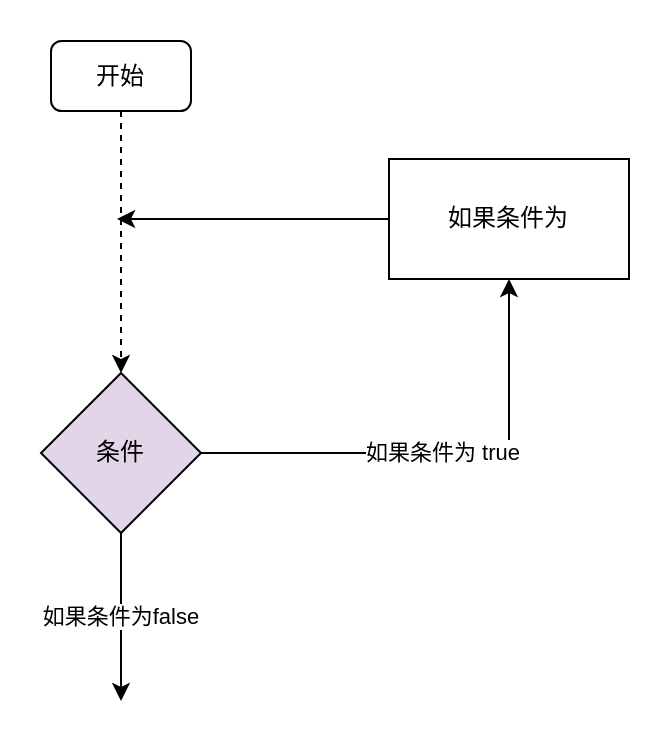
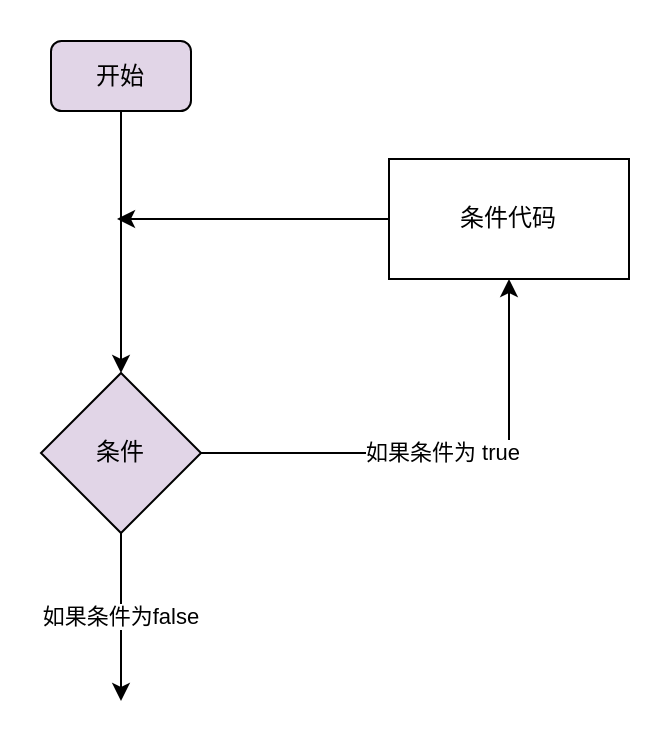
node "开始": fillcolor #ffffff -> #e1d5e7
node "如果条件为": label "如果条件为" -> "条件代码"
edge "开始" -> "条件": style dashed -> solid
